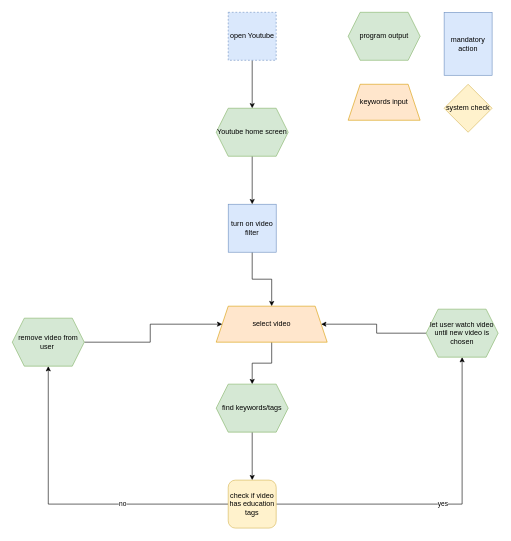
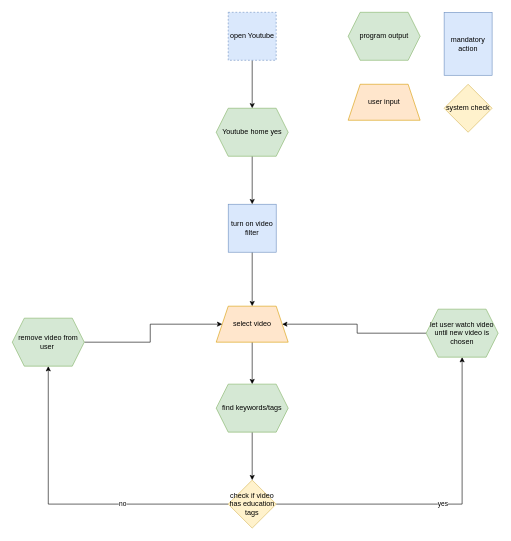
node "keywords input": label "keywords input" -> "user input"
node "Youtube home screen": label "Youtube home screen" -> "Youtube home yes"
node "select video": size 111x36 -> 72x36
node "check if video has education tags": shape rounded rectangle -> diamond
